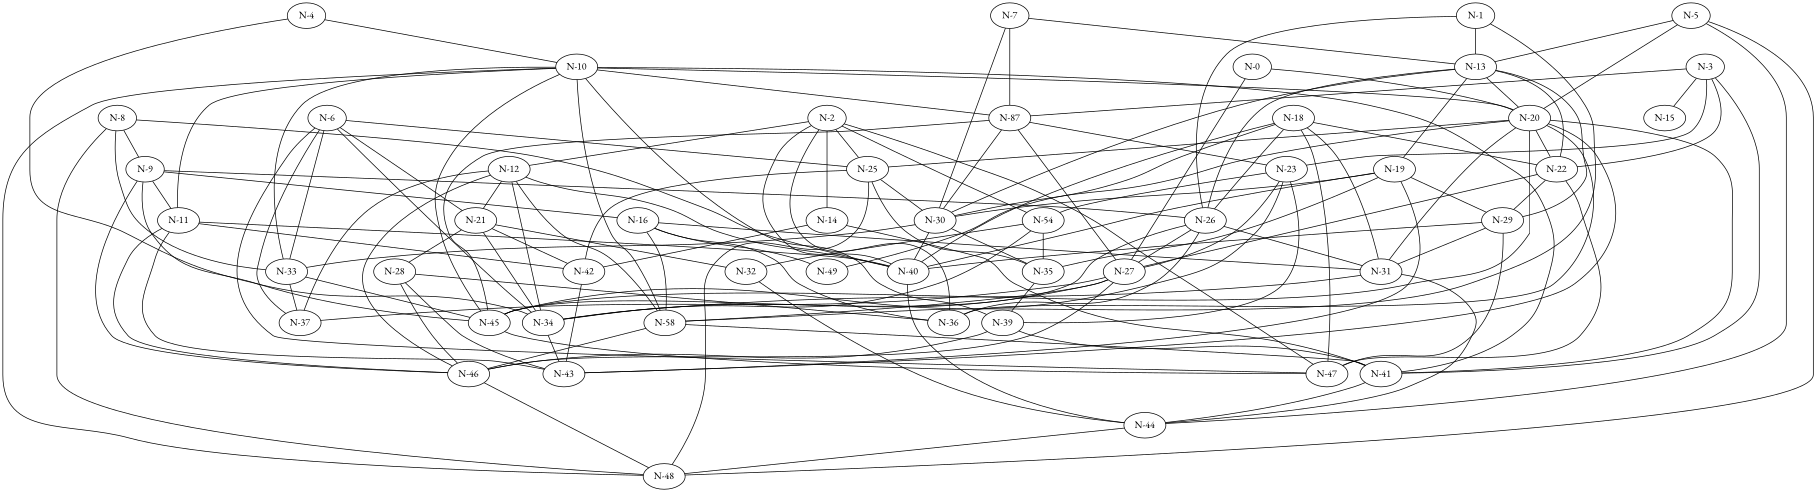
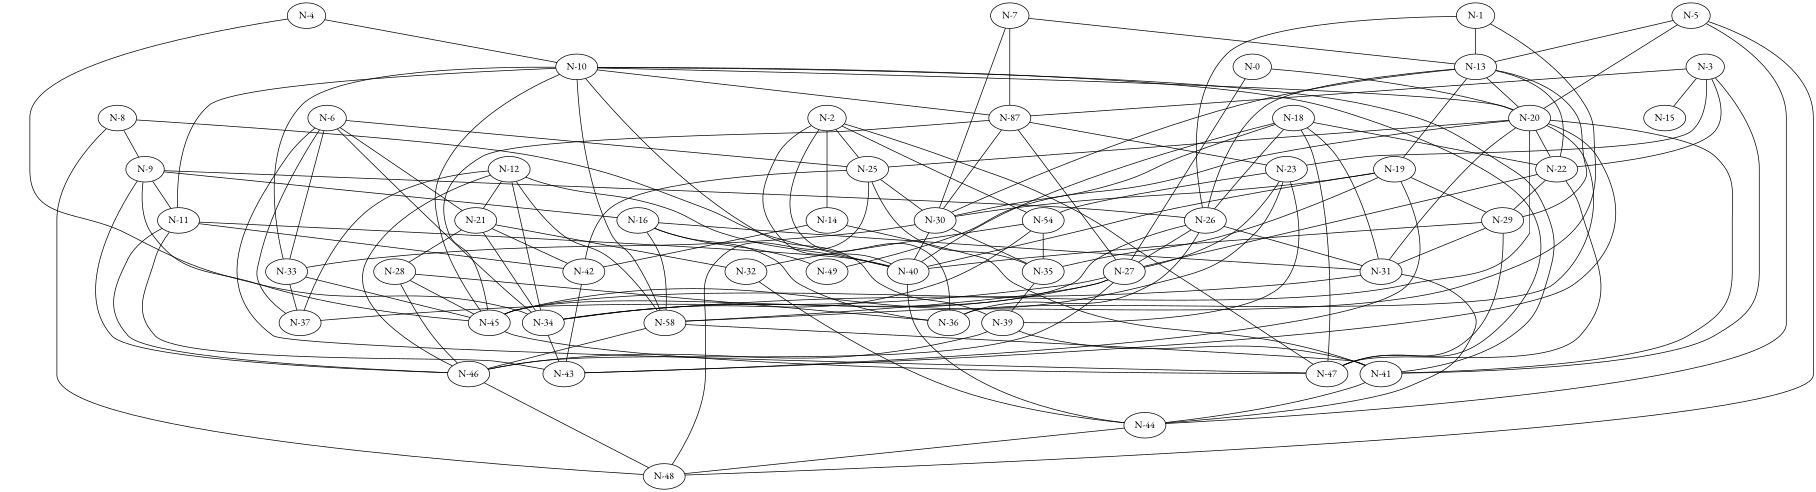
edge "N-2" -- "N-12": removed
edge "N-8" -- "N-33": removed
edge "N-10" -- "N-48": now "N-10" -- "N-47"
edge "N-28" -- "N-43": now "N-28" -- "N-45"
